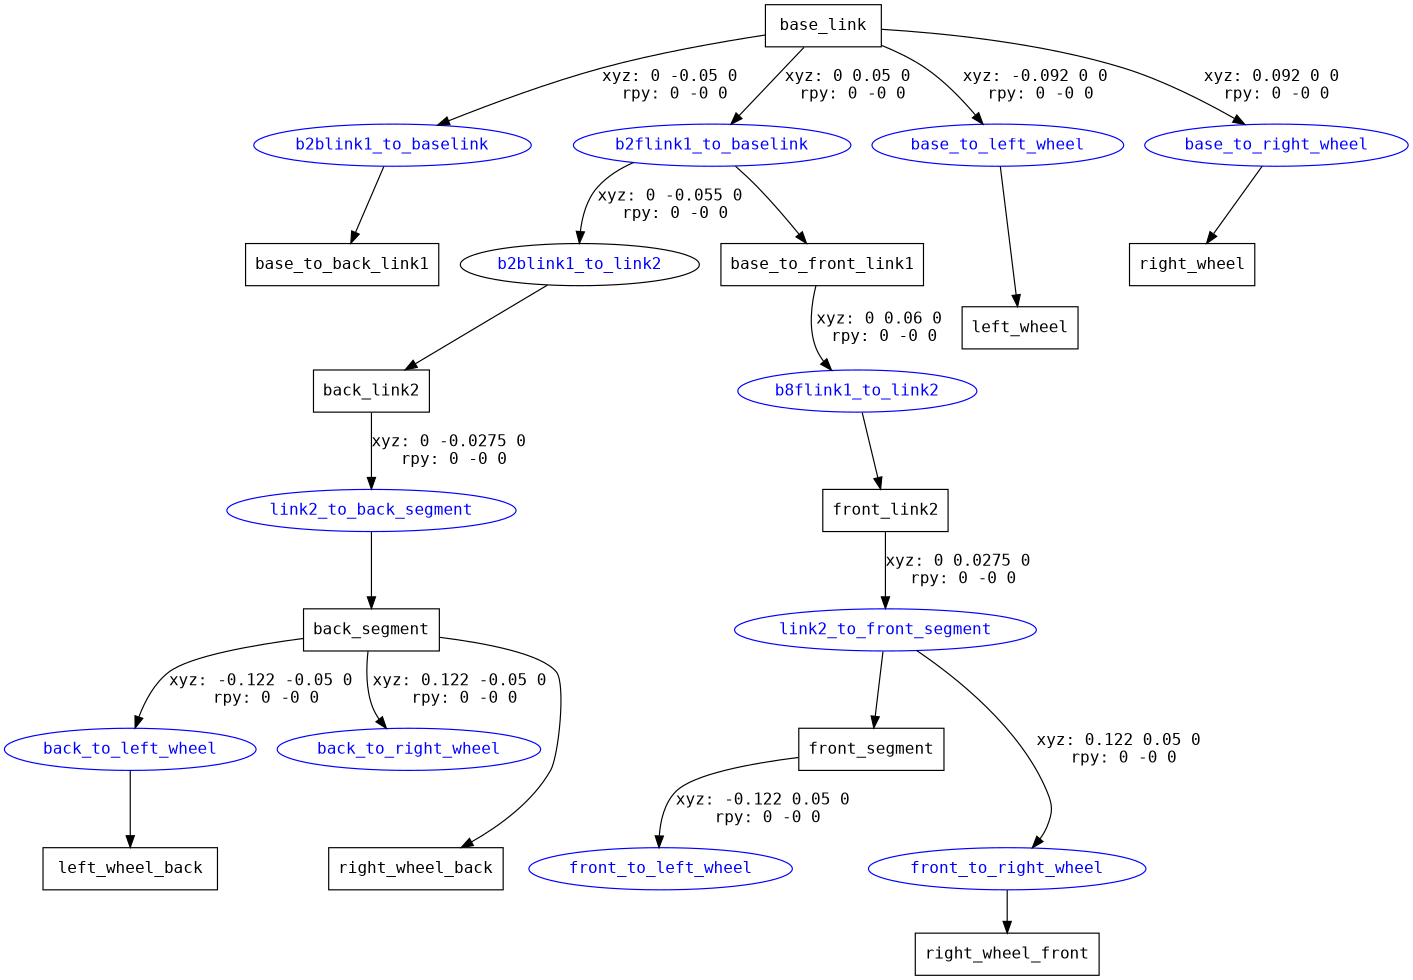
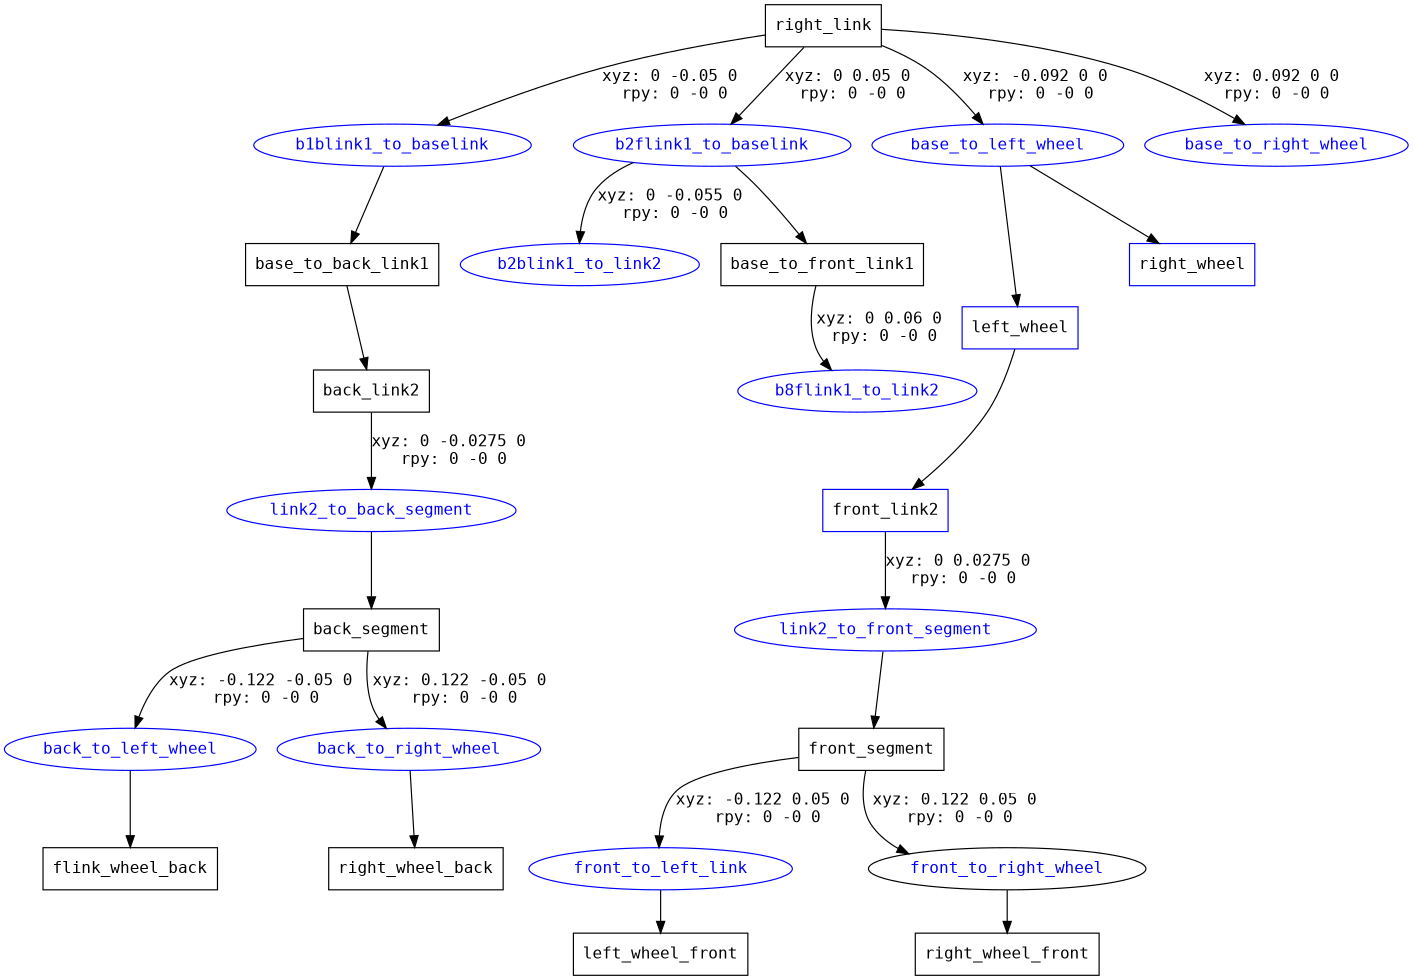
node "base_link": label "base_link" -> "right_link"
node "b2blink1_to_baselink": label "b2blink1_to_baselink" -> "b1blink1_to_baselink"
edge "base_to_right_wheel" -> "right_wheel": now "base_to_left_wheel" -> "right_wheel"
node "b2blink1_to_link2": color black -> blue
node "right_wheel": color black -> blue
edge "b2blink1_to_link2" -> "back_link2": now "base_to_back_link1" -> "back_link2"
node "left_wheel": color black -> blue
edge "b8flink1_to_link2" -> "front_link2": now "left_wheel" -> "front_link2"
node "front_link2": color black -> blue
edge "back_segment" -> "right_wheel_back": now "back_to_right_wheel" -> "right_wheel_back"
edge "link2_to_front_segment" -> "front_to_right_wheel": now "front_segment" -> "front_to_right_wheel"
node "left_wheel_back": label "left_wheel_back" -> "flink_wheel_back"
node "front_to_left_wheel": label "front_to_left_wheel" -> "front_to_left_link"
node "front_to_right_wheel": color blue -> black
node "left_wheel_front": added
